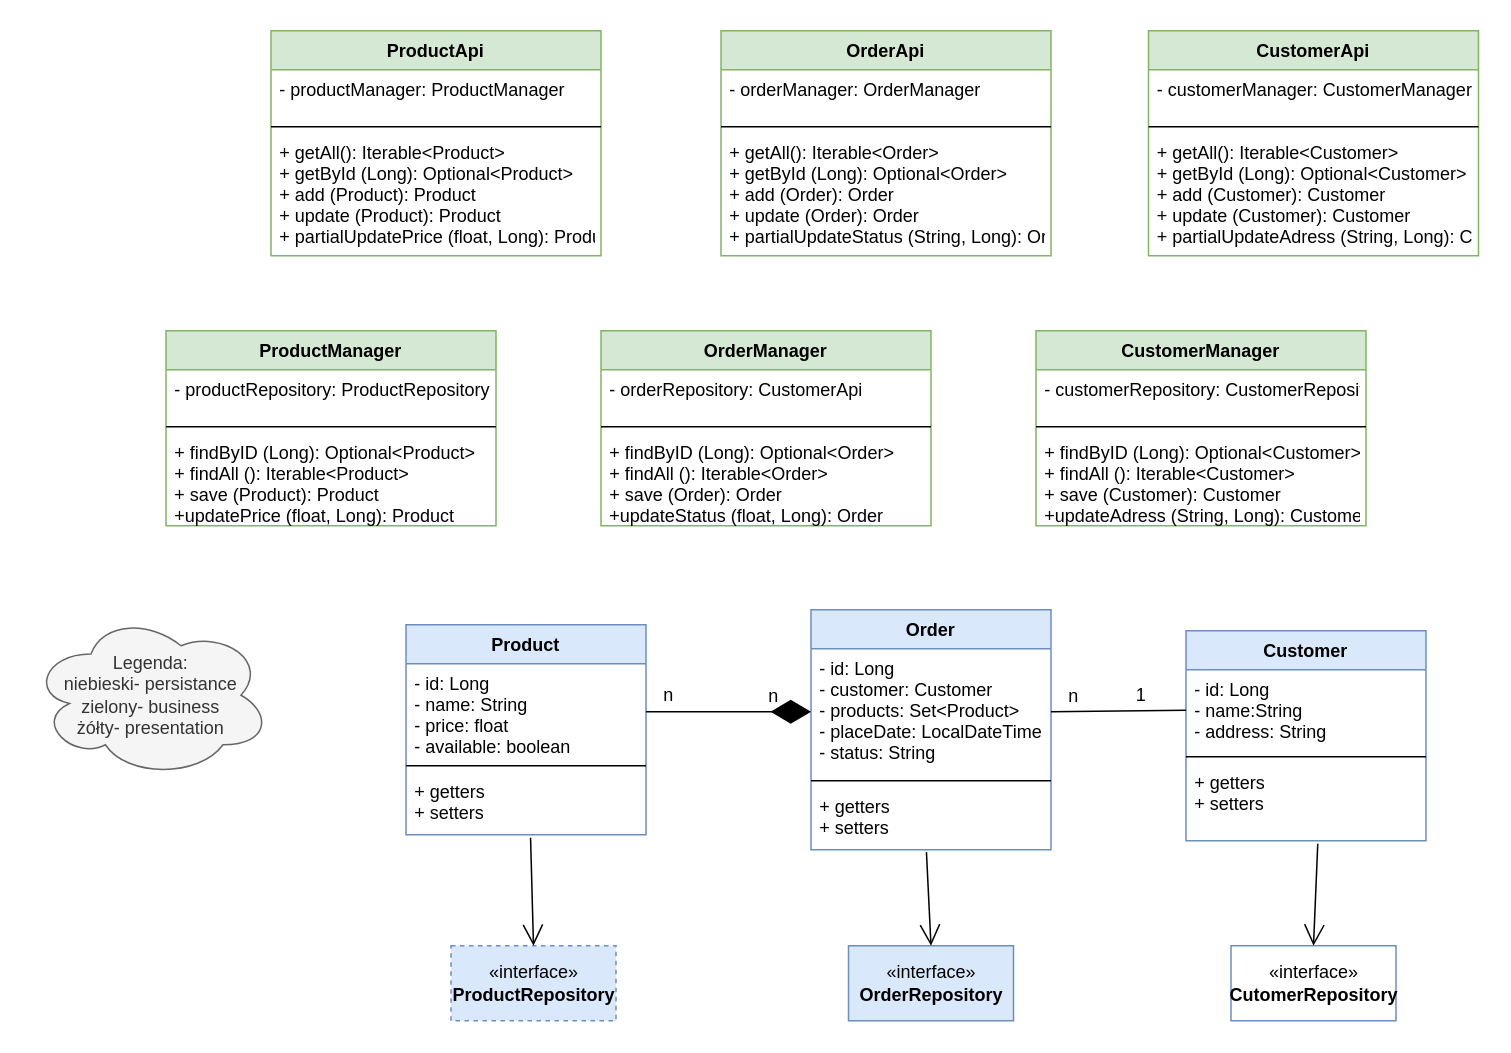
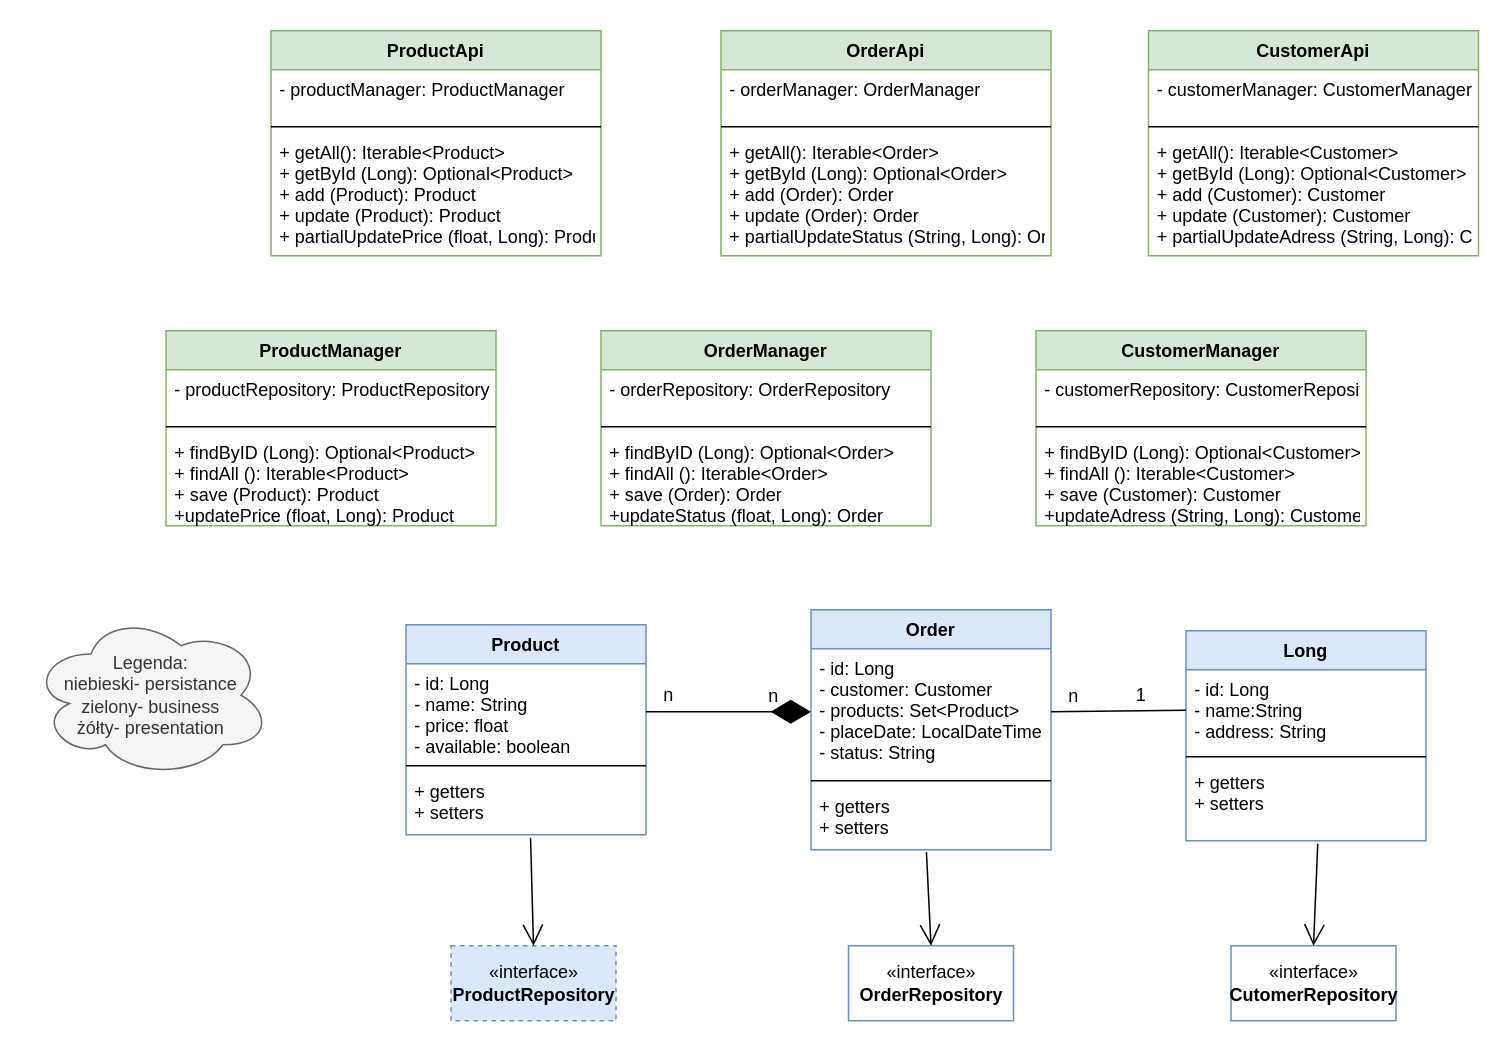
node "- orderRepository: CustomerApi": label "- orderRepository: CustomerApi" -> "- orderRepository: OrderRepository"
node "Customer": label "Customer" -> "Long"
node "«interface» OrderRepository": fillcolor #dae8fc -> #ffffff
